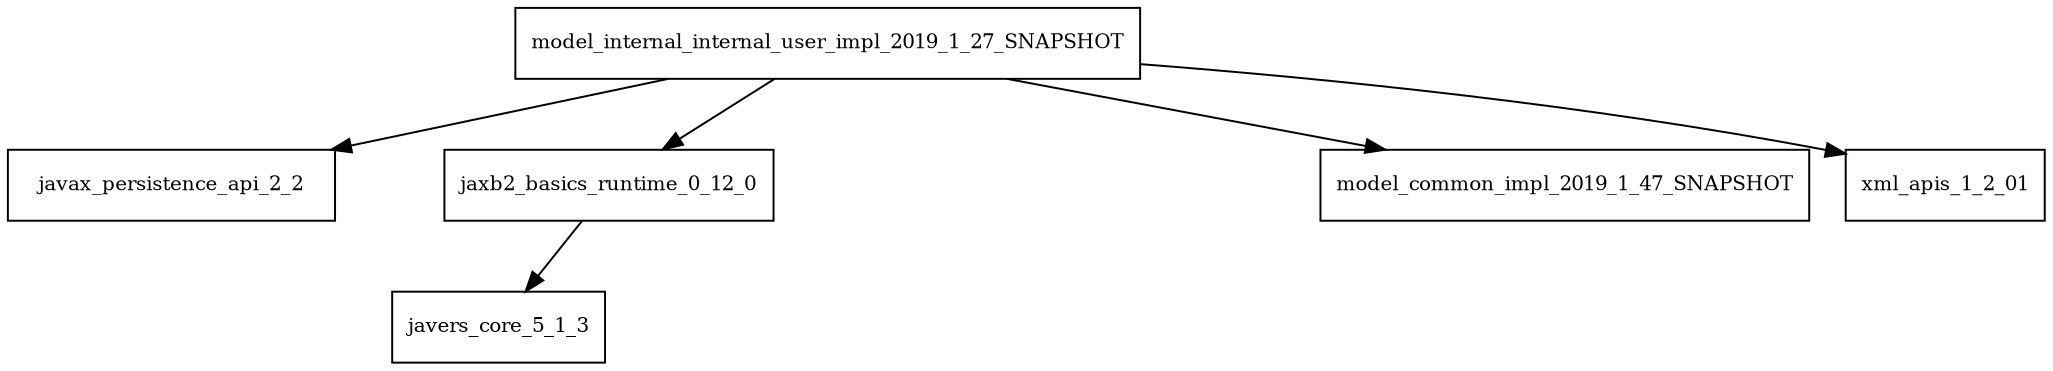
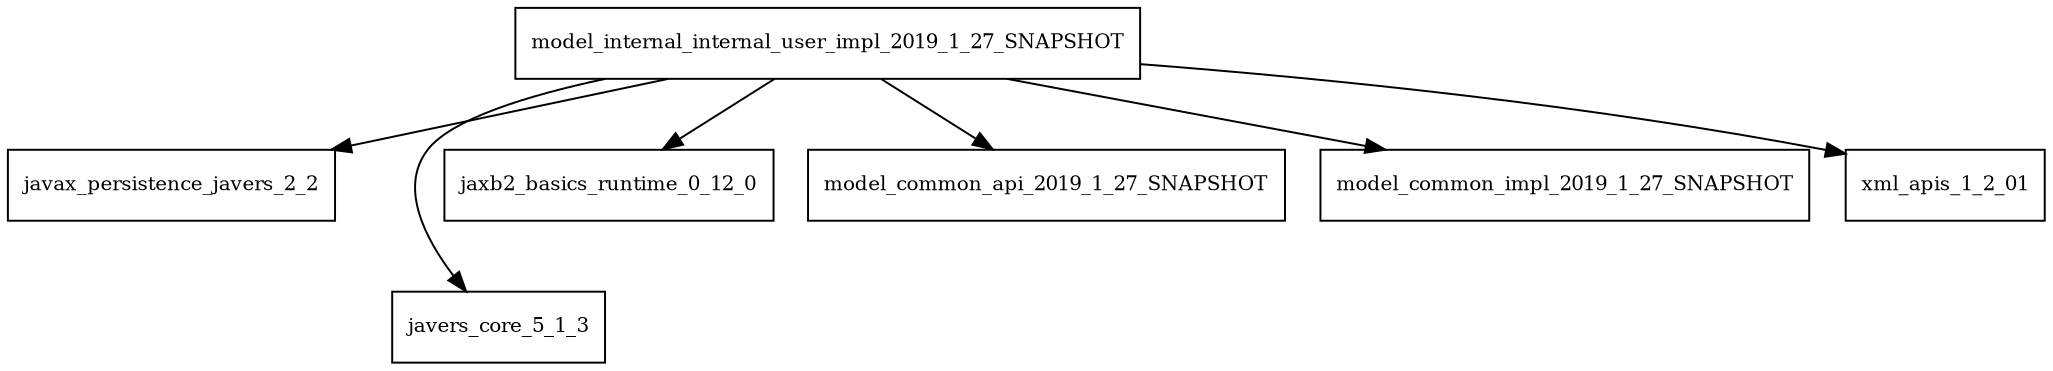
node "javax_persistence_api_2_2": label "javax_persistence_api_2_2" -> "javax_persistence_javers_2_2"
node "model_common_api_2019_1_27_SNAPSHOT": added
node "model_common_impl_2019_1_47_SNAPSHOT": label "model_common_impl_2019_1_47_SNAPSHOT" -> "model_common_impl_2019_1_27_SNAPSHOT"
edge "jaxb2_basics_runtime_0_12_0" -> "javers_core_5_1_3": now "model_internal_internal_user_impl_2019_1_27_SNAPSHOT" -> "javers_core_5_1_3"
